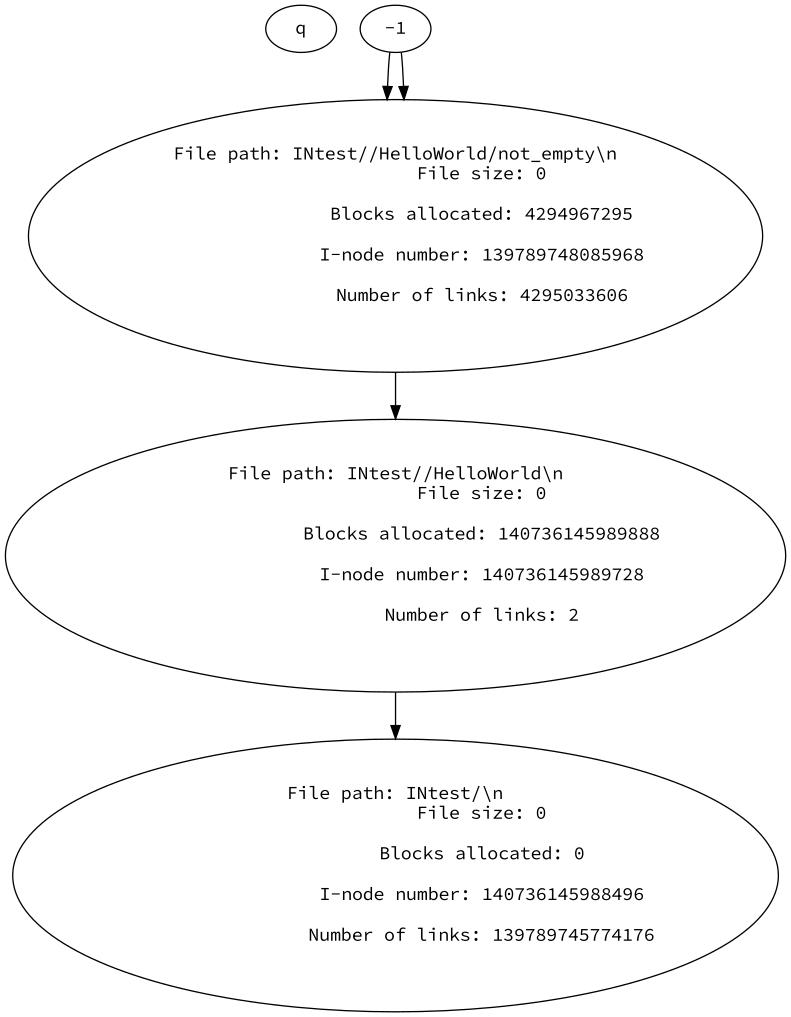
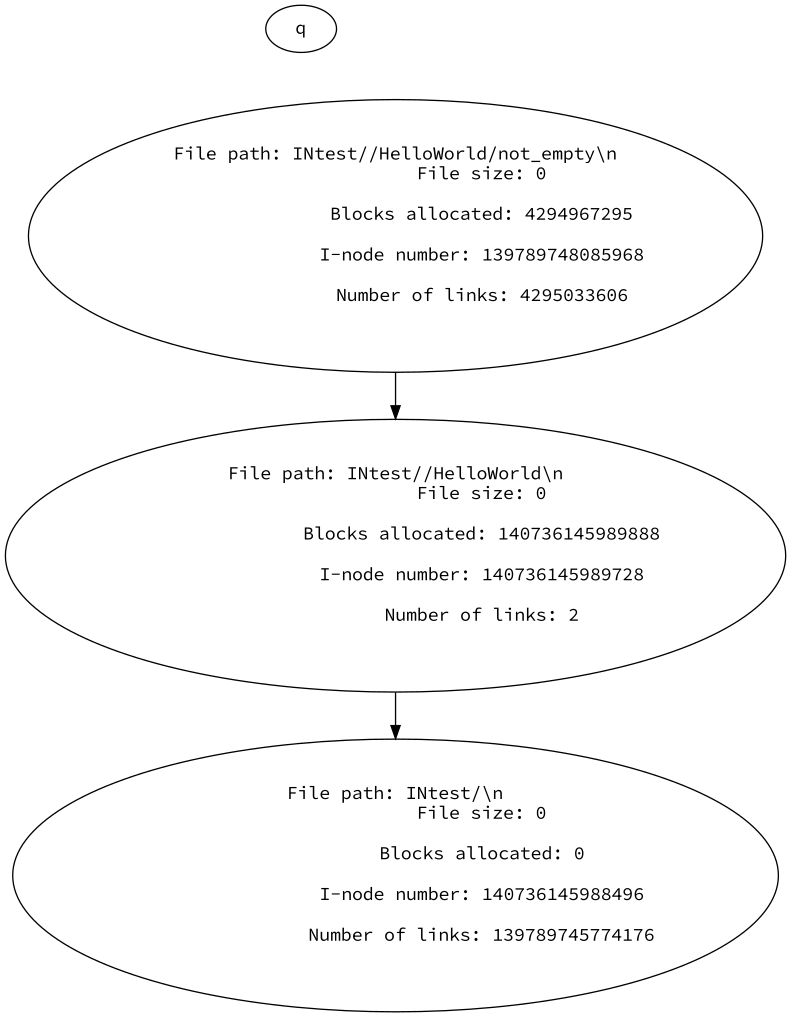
node "-1": removed
